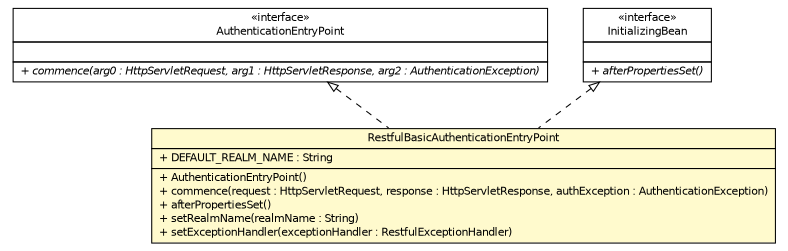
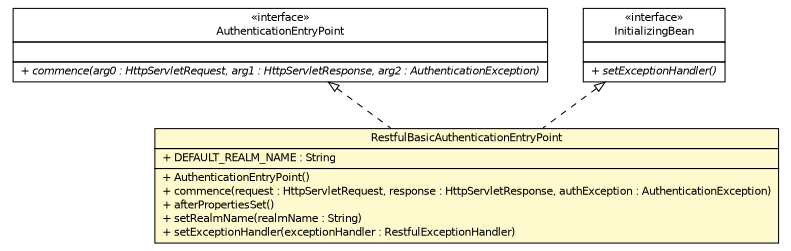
node "InitializingBean": text "+ afterPropertiesSet()" -> "+ setExceptionHandler()"
